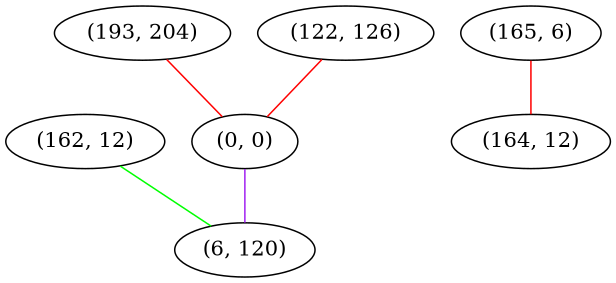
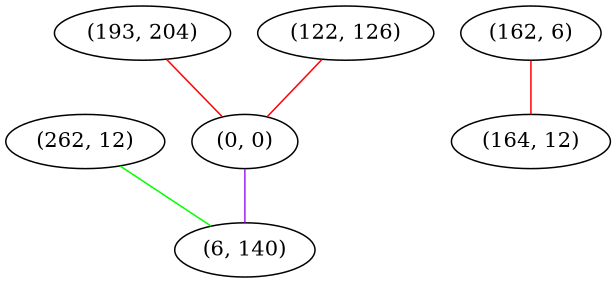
node "(165, 6)": label "(165, 6)" -> "(162, 6)"
node "(162, 12)": label "(162, 12)" -> "(262, 12)"
node "(6, 120)": label "(6, 120)" -> "(6, 140)"
